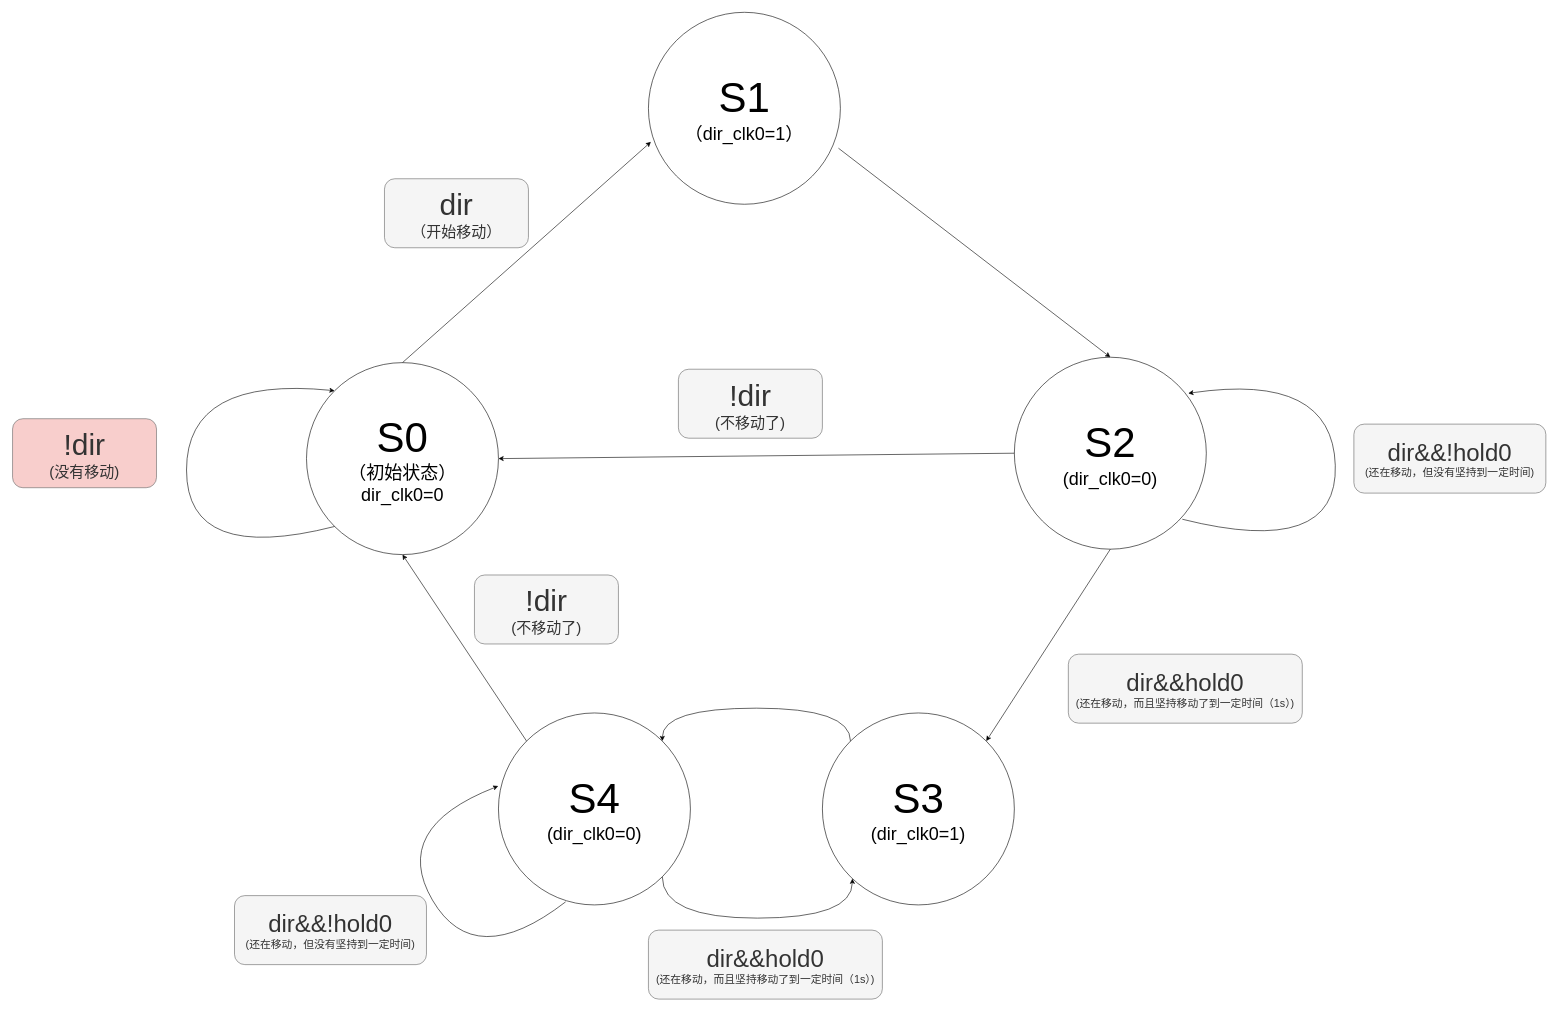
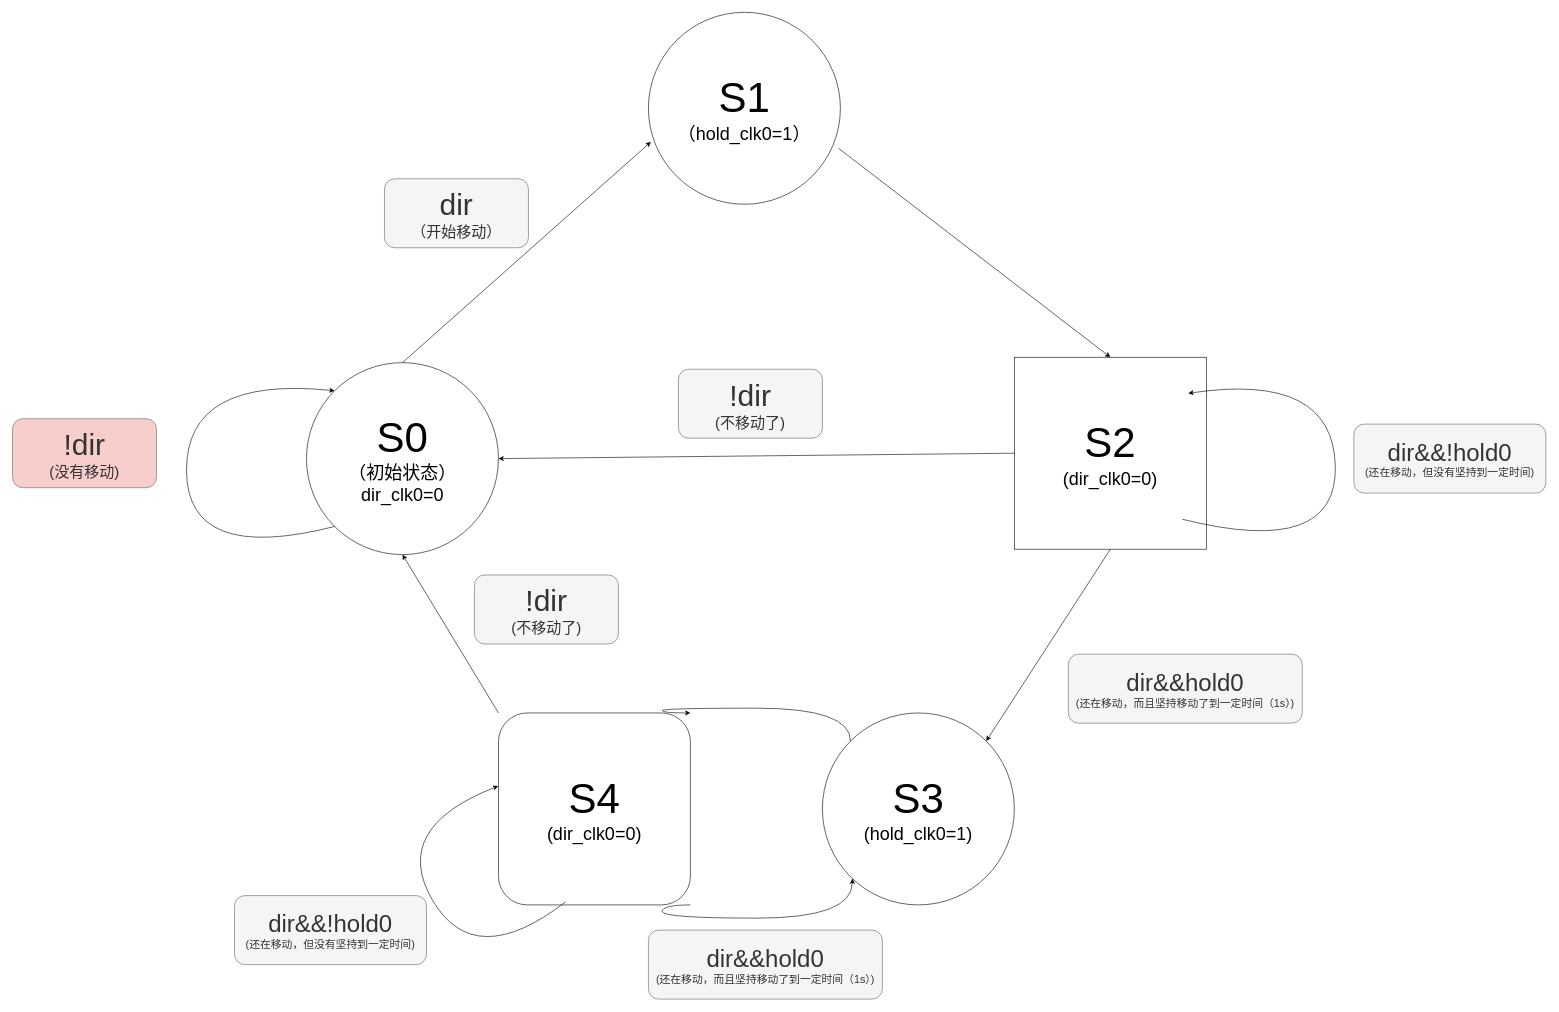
node "S1 （dir_clk0=1）": label "S1 （dir_clk0=1）" -> "S1 （hold_clk0=1）"
node "S2 (dir_clk0=0)": shape ellipse -> rectangle
node "S4 (dir_clk0=0)": shape ellipse -> rounded rectangle
node "S3 (dir_clk0=1)": label "S3 (dir_clk0=1)" -> "S3 (hold_clk0=1)"
